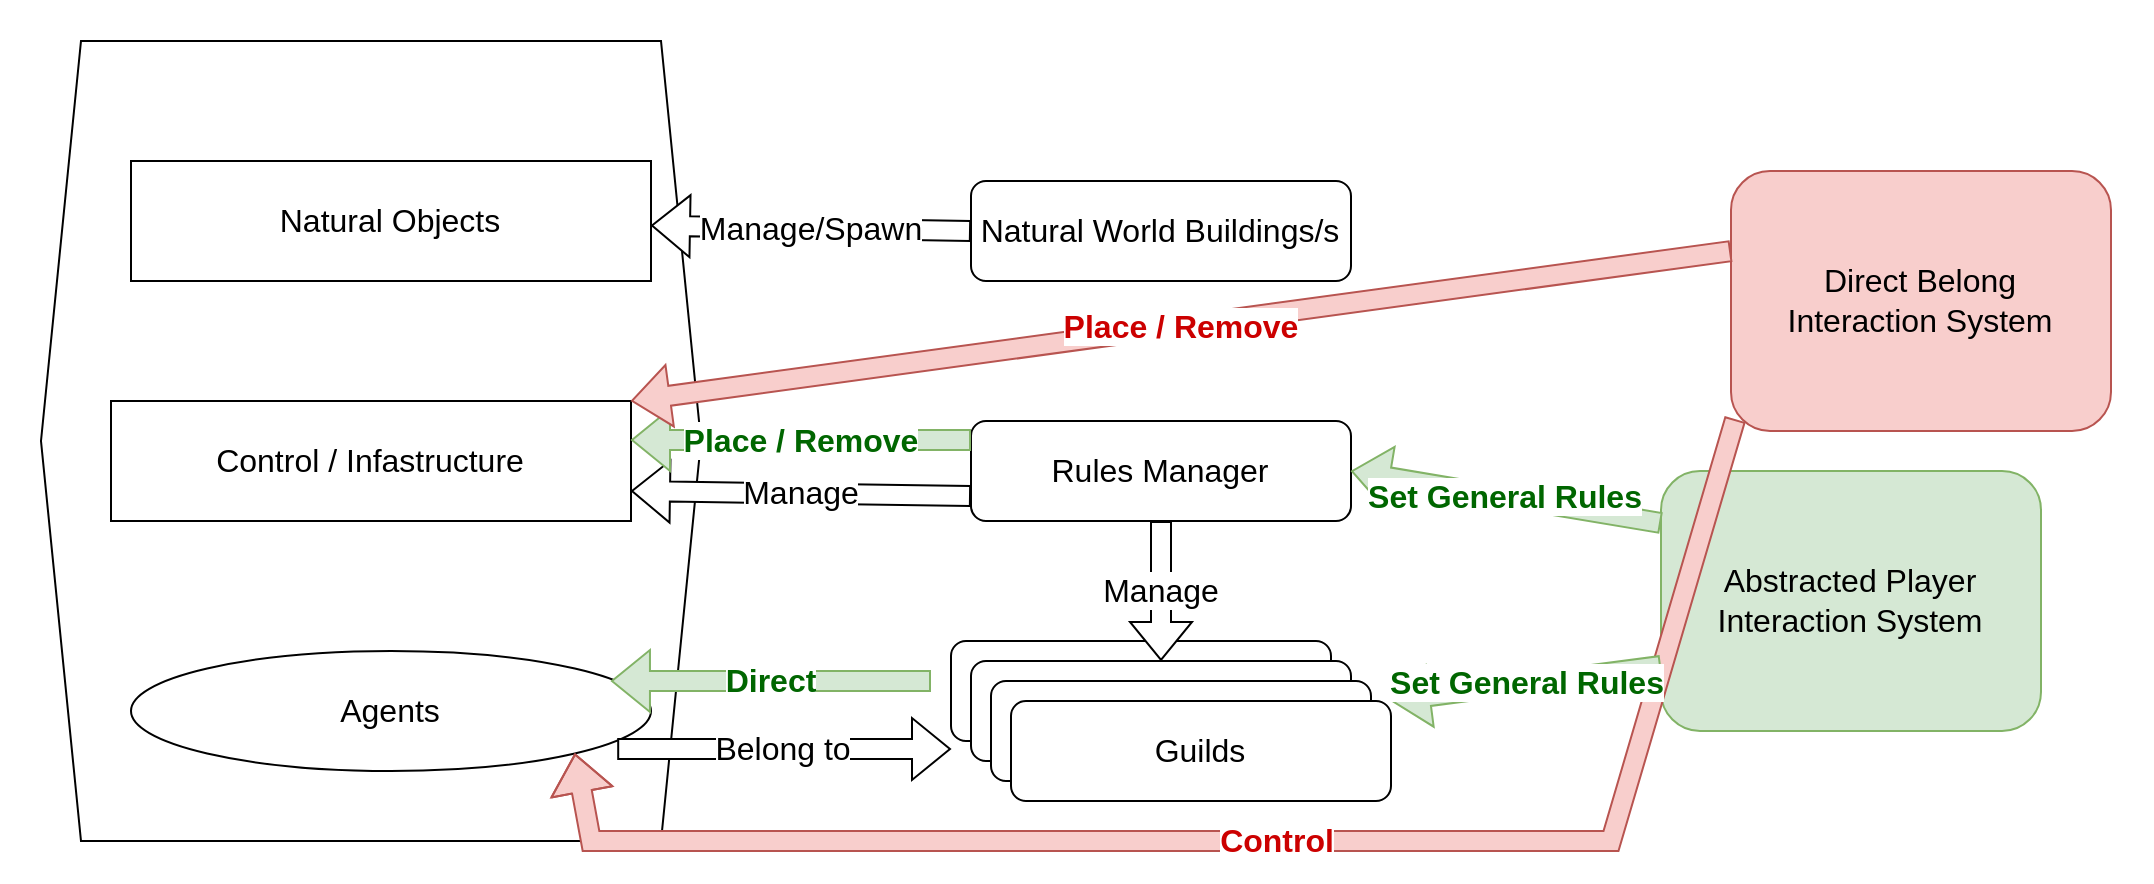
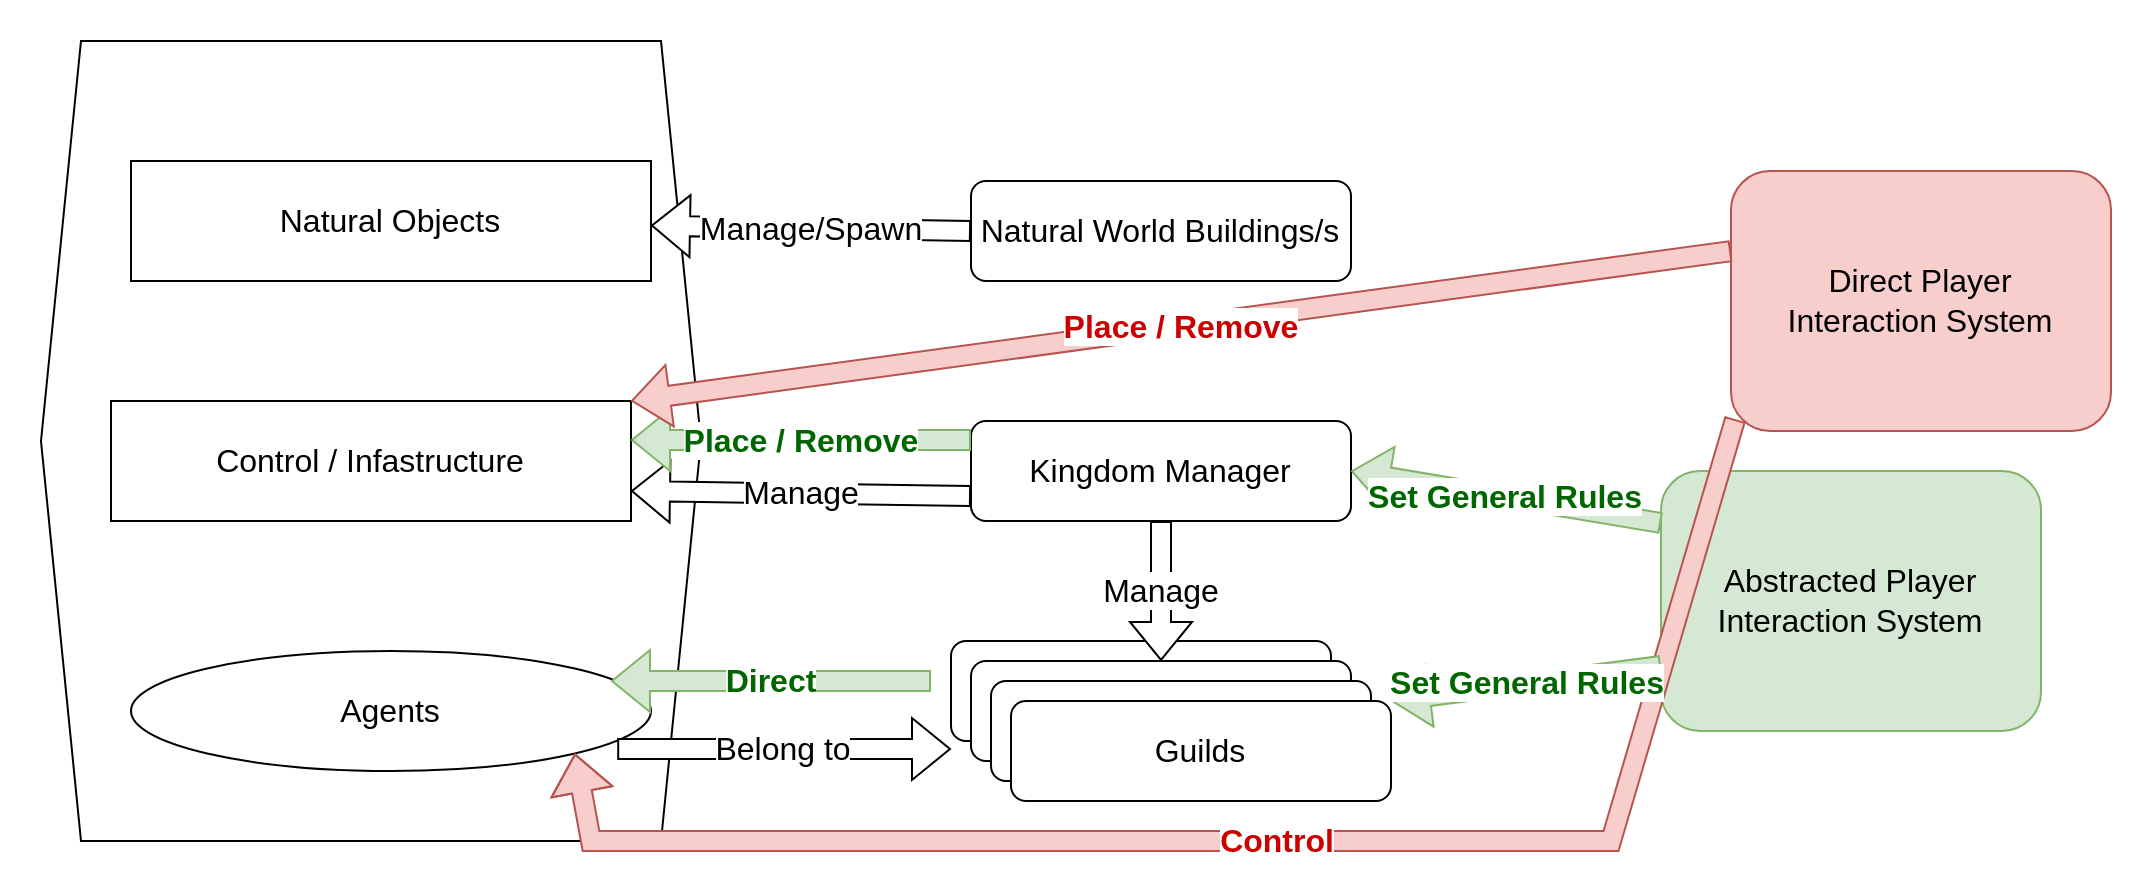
node "Direct Belong Interaction System": label "Direct Belong Interaction System" -> "Direct Player Interaction System"
node "Rules Manager": label "Rules Manager" -> "Kingdom Manager"
